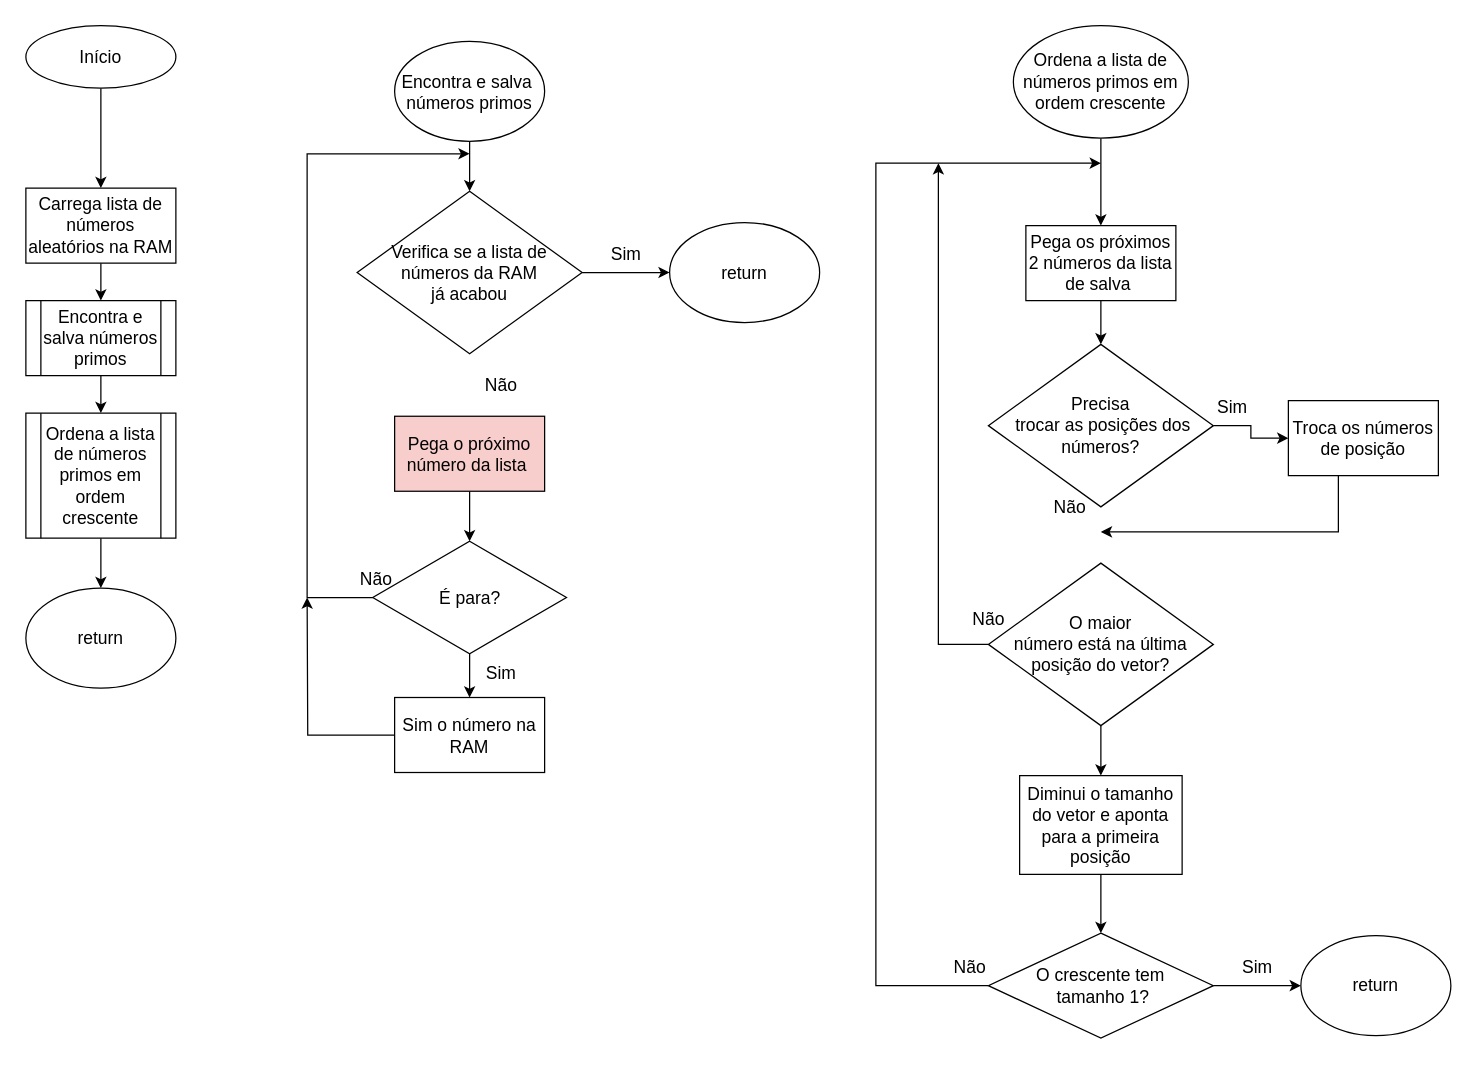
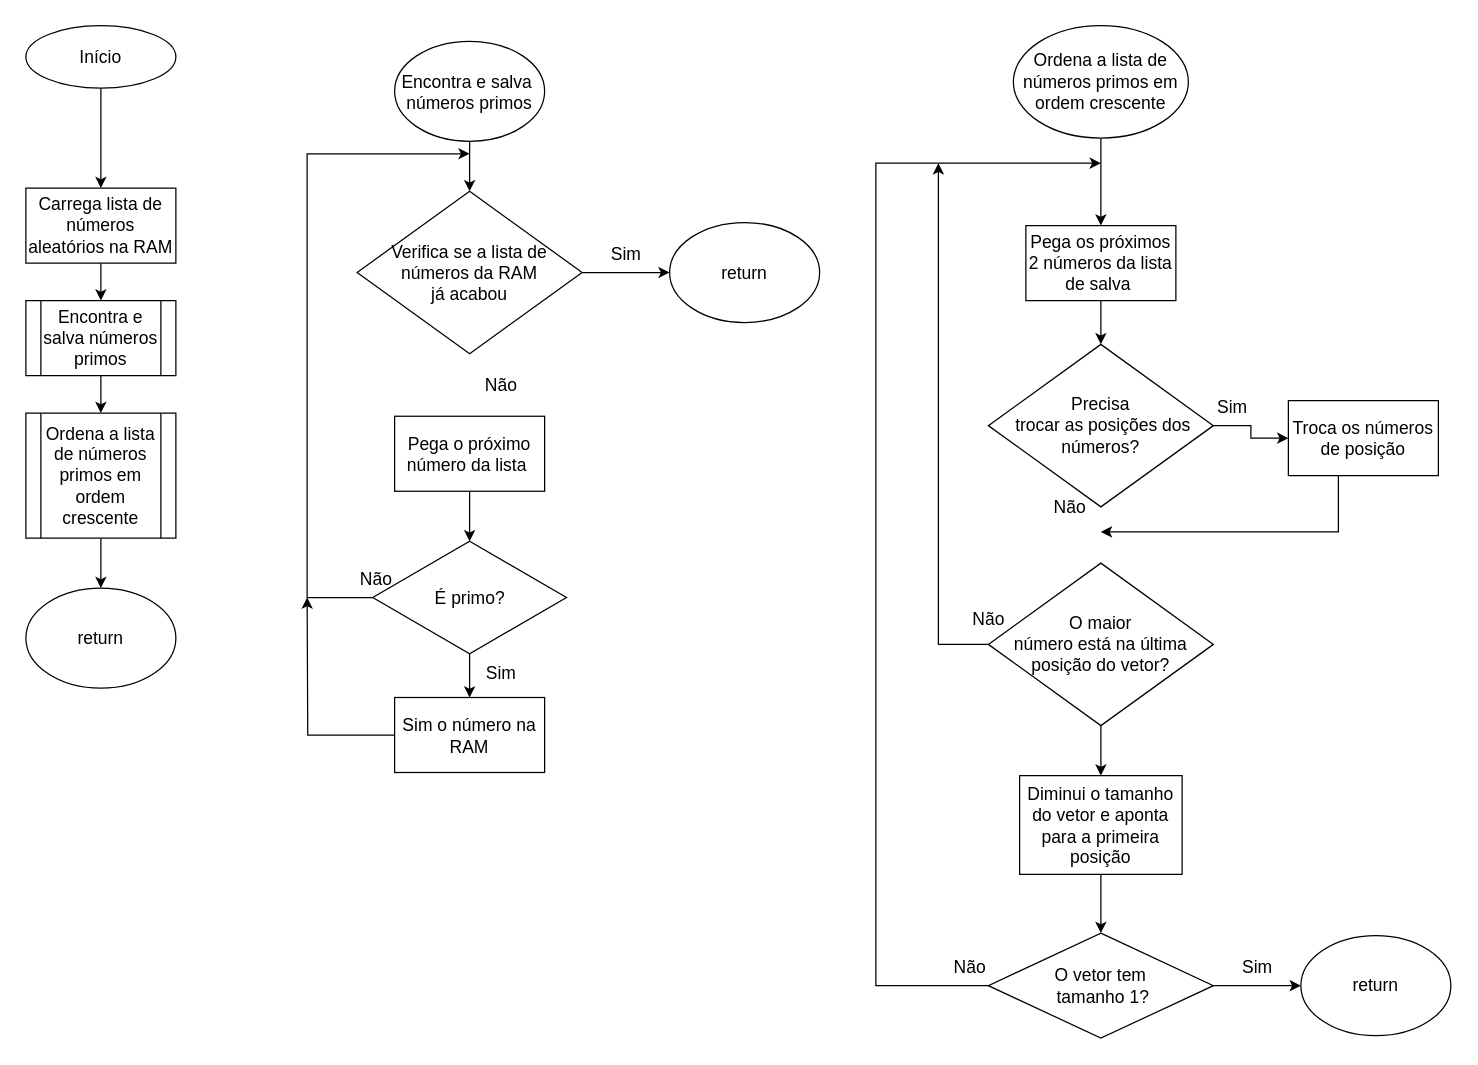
node "Pega o próximo número da lista": fillcolor #f8cecc -> #ffffff
node "É para?": label "É para?" -> "É primo?"
node "O crescente tem tamanho 1?": label "O crescente tem tamanho 1?" -> "O vetor tem tamanho 1?"
